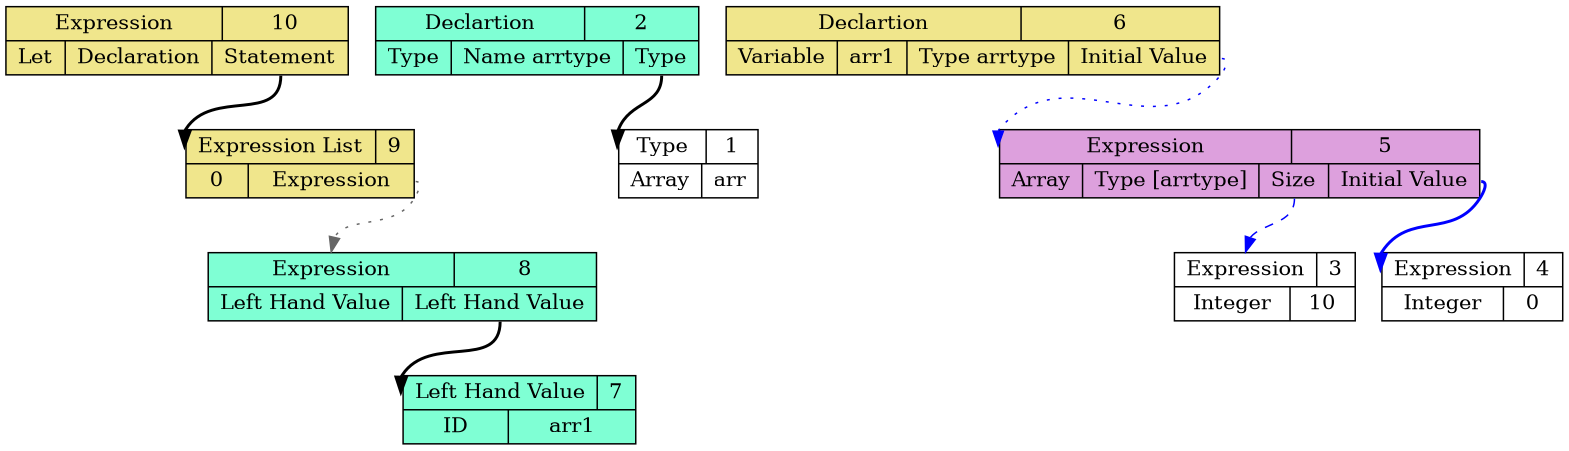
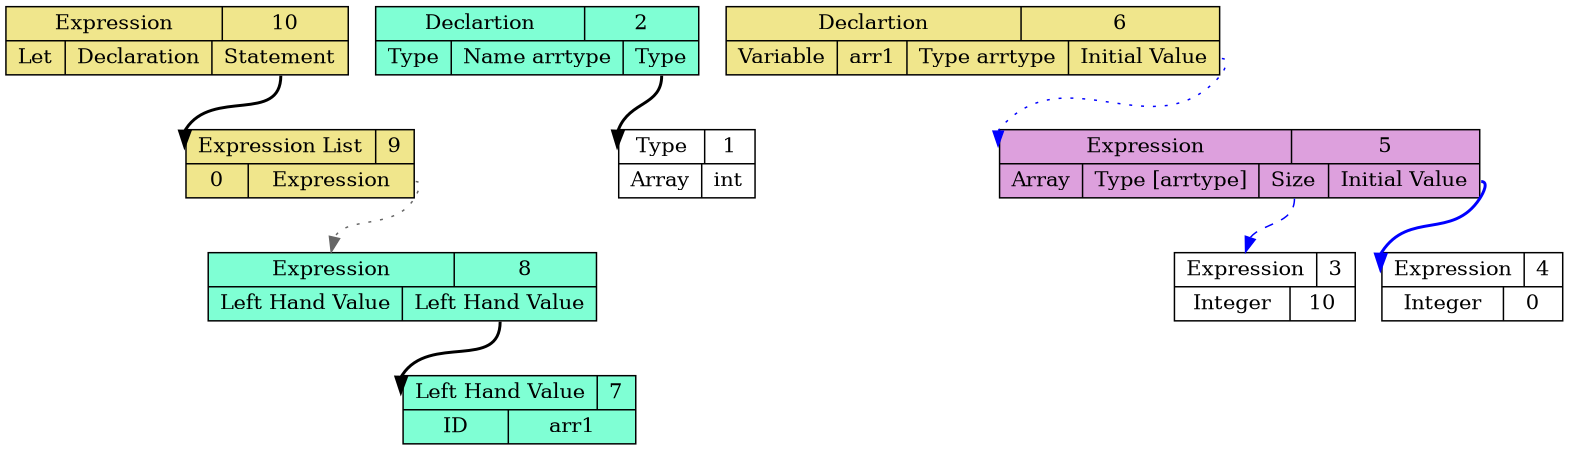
node "Type": text "arr" -> "int"
